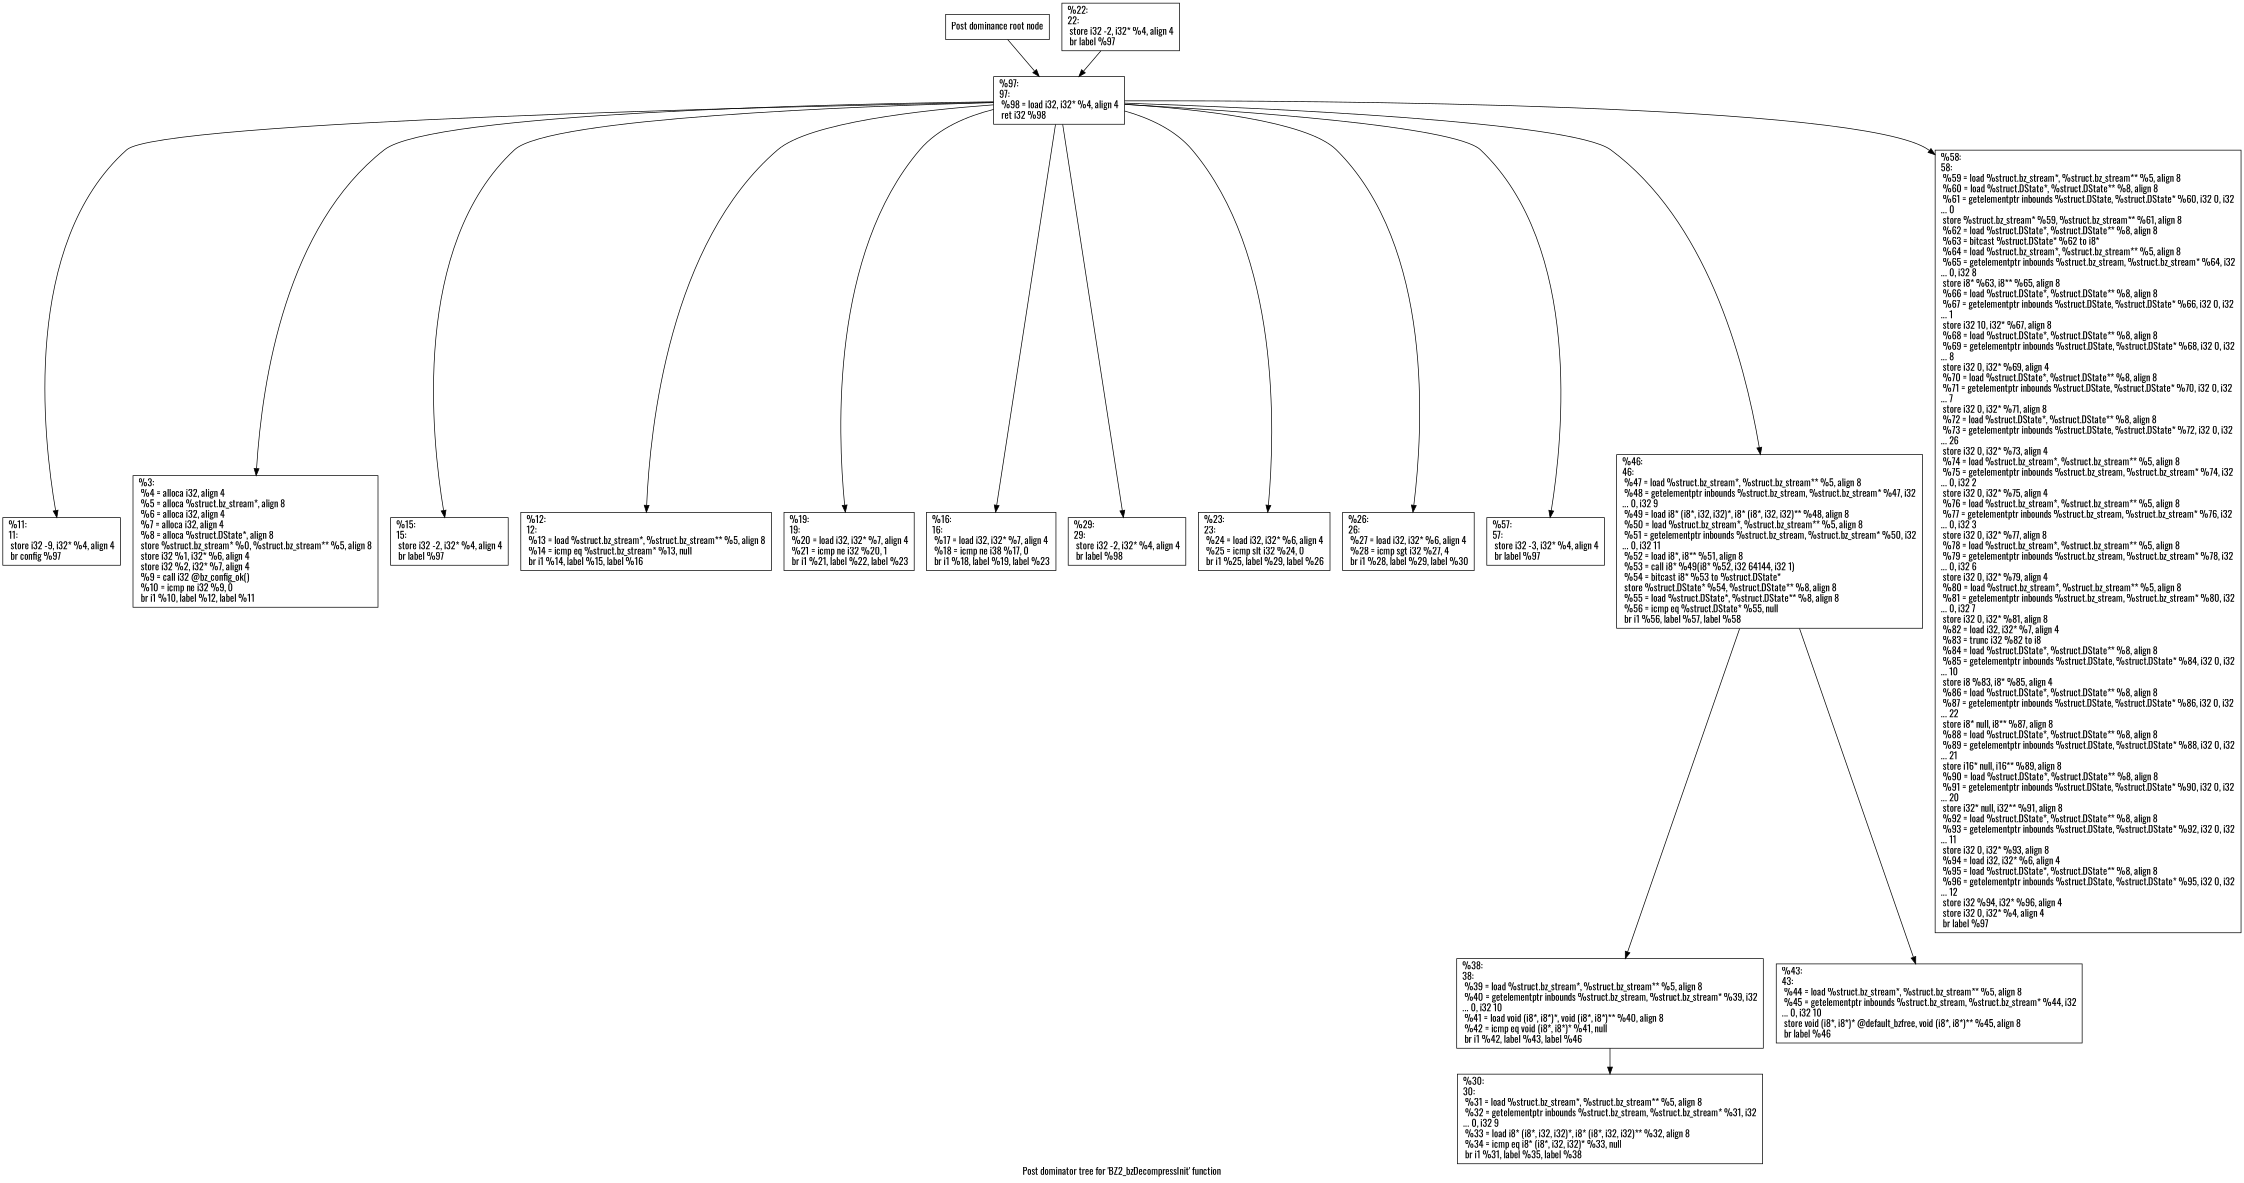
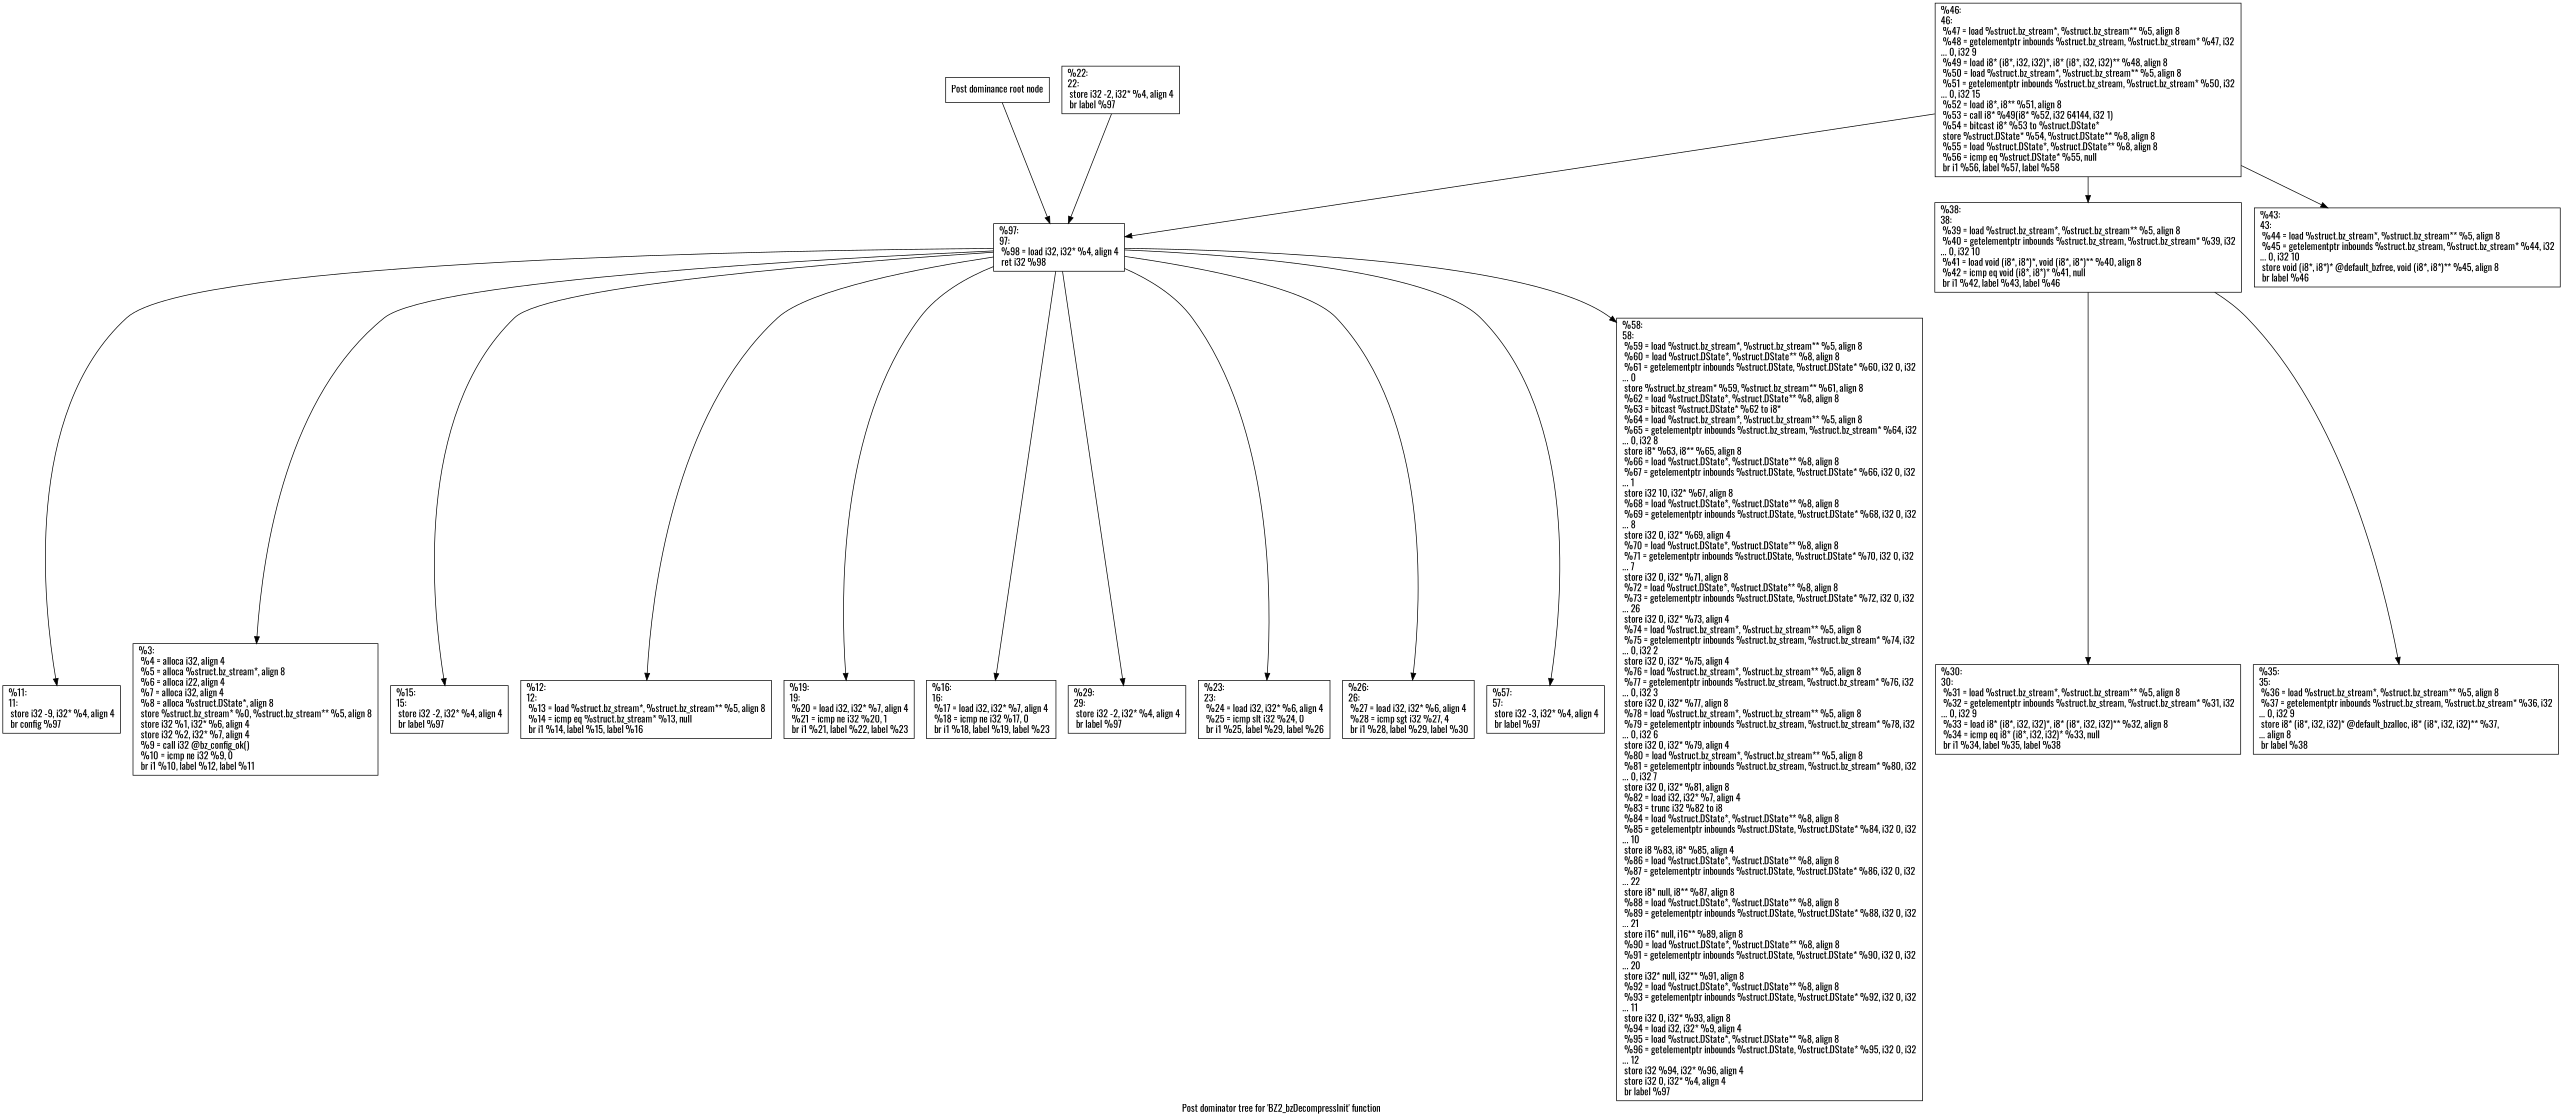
edge "%97:" -> "%46:": reversed
node "%3:": text "%6 = alloca i32, align 4" -> "%6 = alloca i22, align 4"
node "%46:": text "... 0, i32 11" -> "... 0, i32 15"
node "%16:": text "%18 = icmp ne i38 %17, 0" -> "%18 = icmp ne i32 %17, 0"
node "%29:": text "br label %98" -> "br label %97"
node "%35:": added
node "%58:": text "%94 = load i32, i32* %6, align 4" -> "%94 = load i32, i32* %9, align 4"
node "%30:": text "br i1 %31, label %35, label %38" -> "br i1 %34, label %35, label %38"
